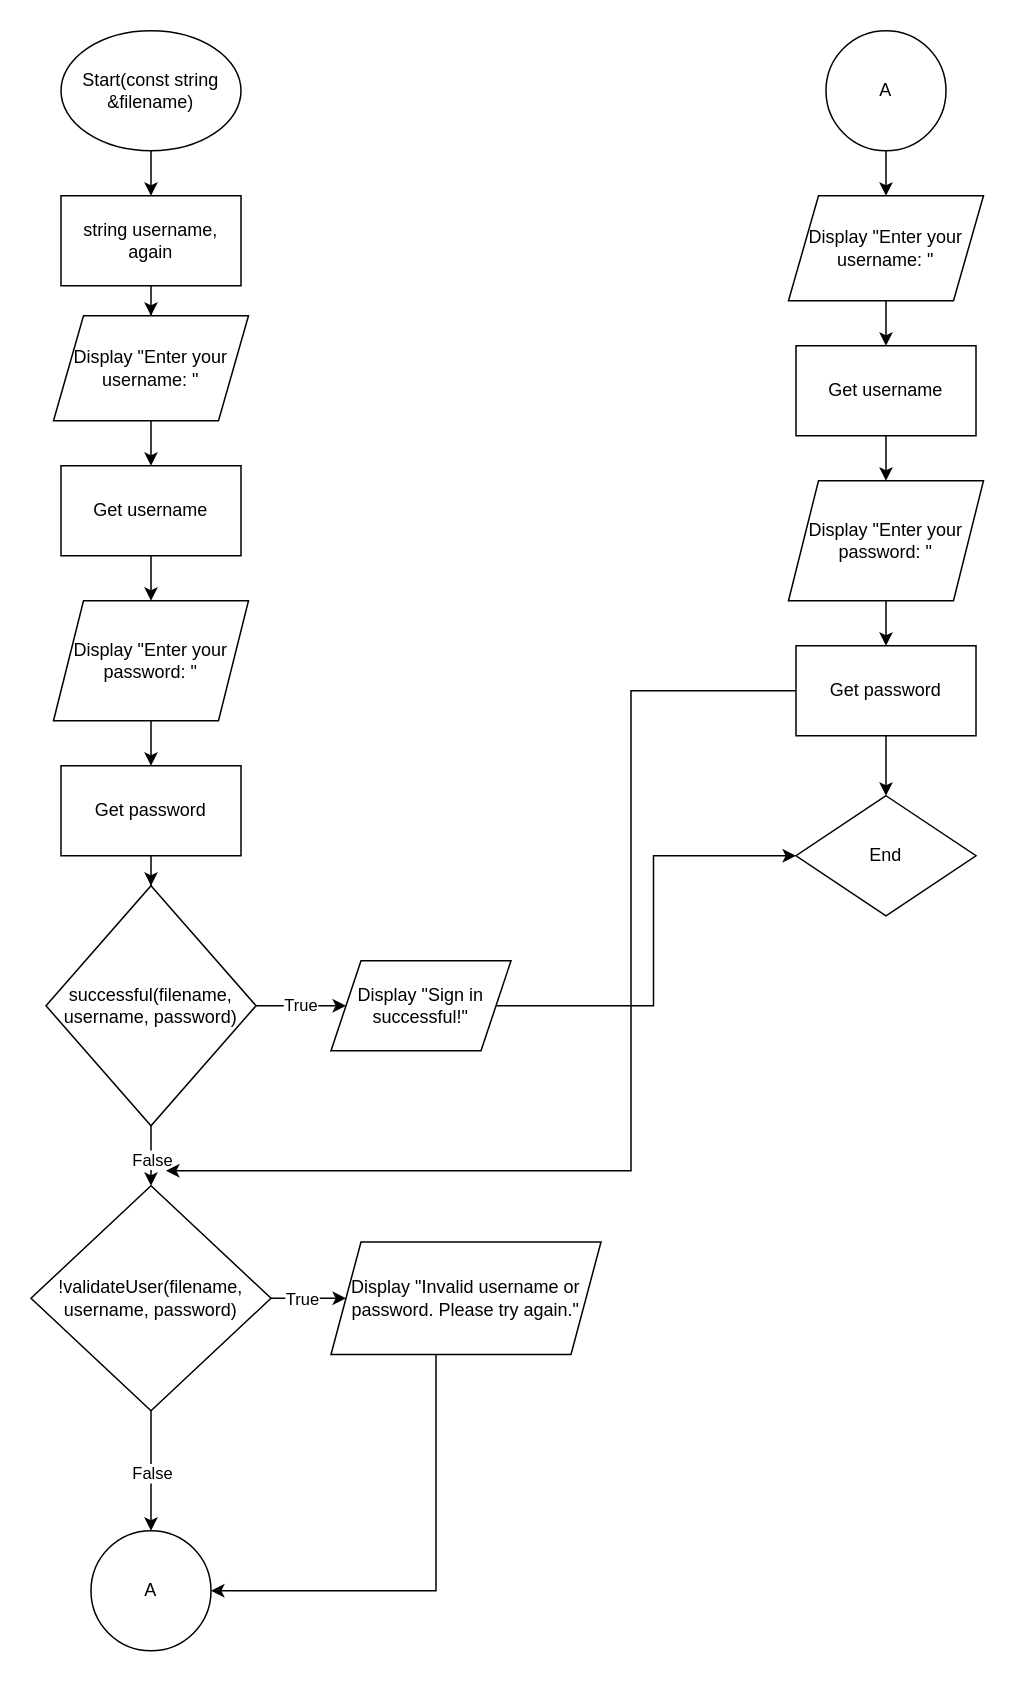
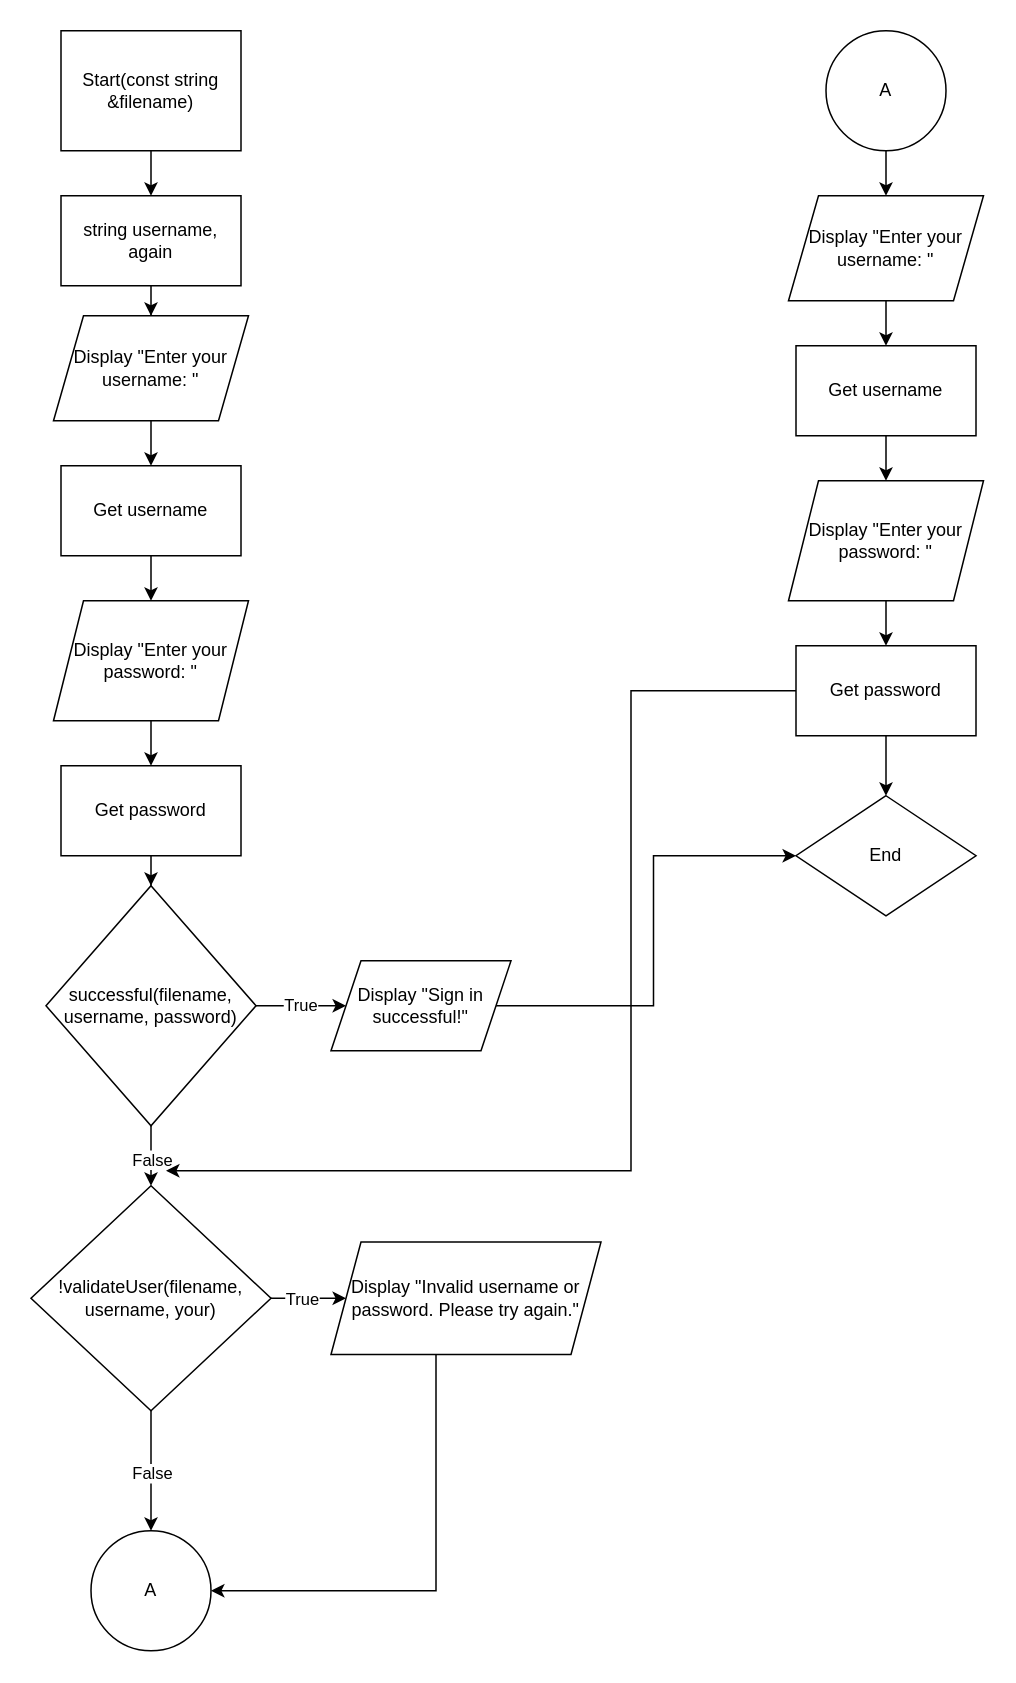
node "Start(const string &filename)": shape ellipse -> rectangle
node "!validateUser(filename, username, password)": label "!validateUser(filename, username, password)" -> "!validateUser(filename, username, your)"
